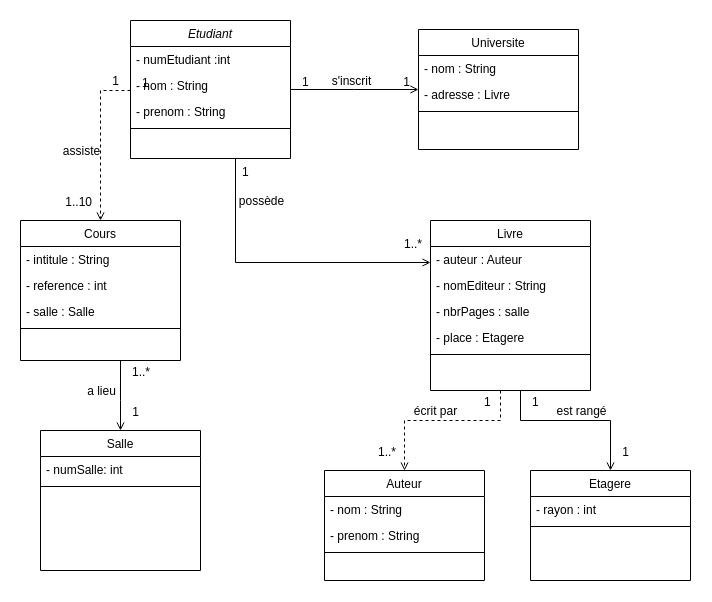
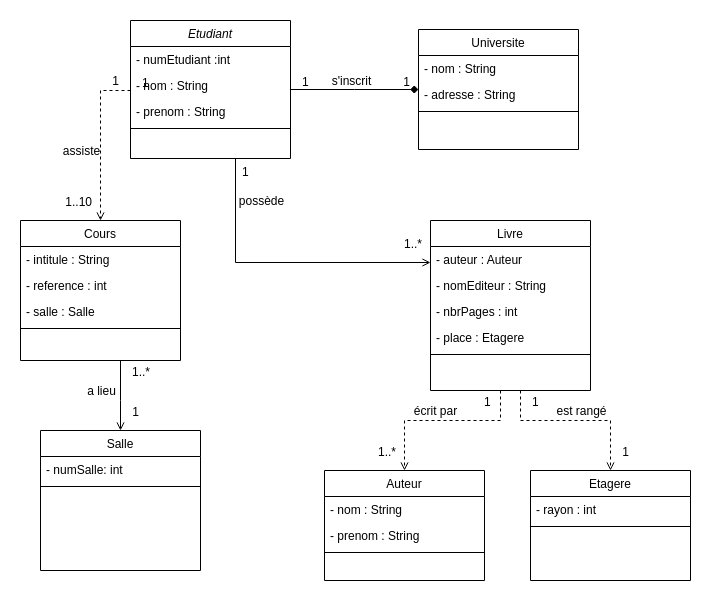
edge "Etudiant" -> "Universite": arrowhead open -> diamond
node "- adresse : Livre": label "- adresse : Livre" -> "- adresse : String"
node "- nbrPages : salle": label "- nbrPages : salle" -> "- nbrPages : int"
edge "Livre" -> "Etagere": style solid -> dashed
